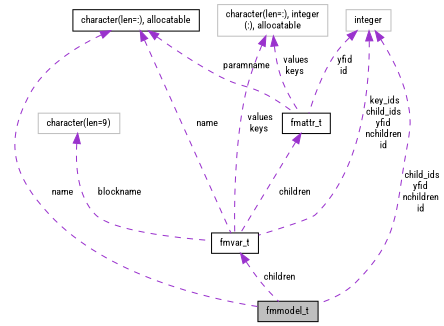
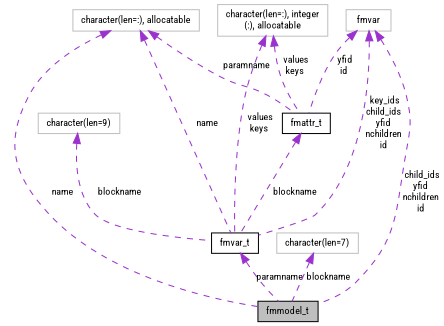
node "character(len=:), allocatable": color black -> grey75
node "integer": label "integer" -> "fmvar"
edge "fmvar_t" -> "fmattr_t": label " children" -> " blockname"
node "character(len=7)": added
edge "fmmodel_t" -> "fmvar_t": label " children" -> " paramname"
